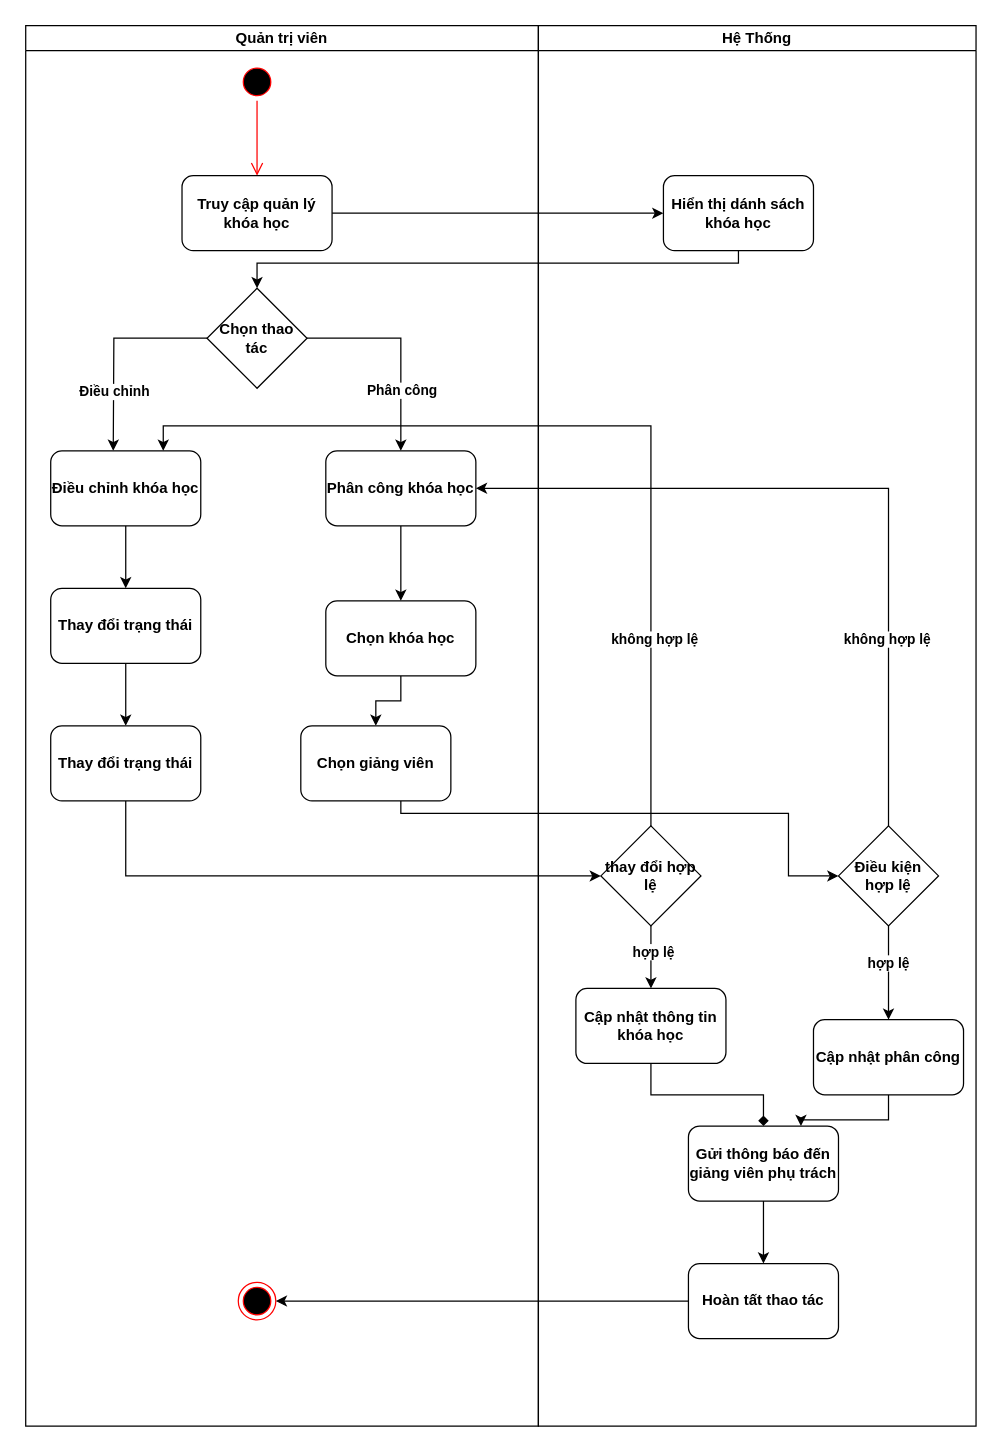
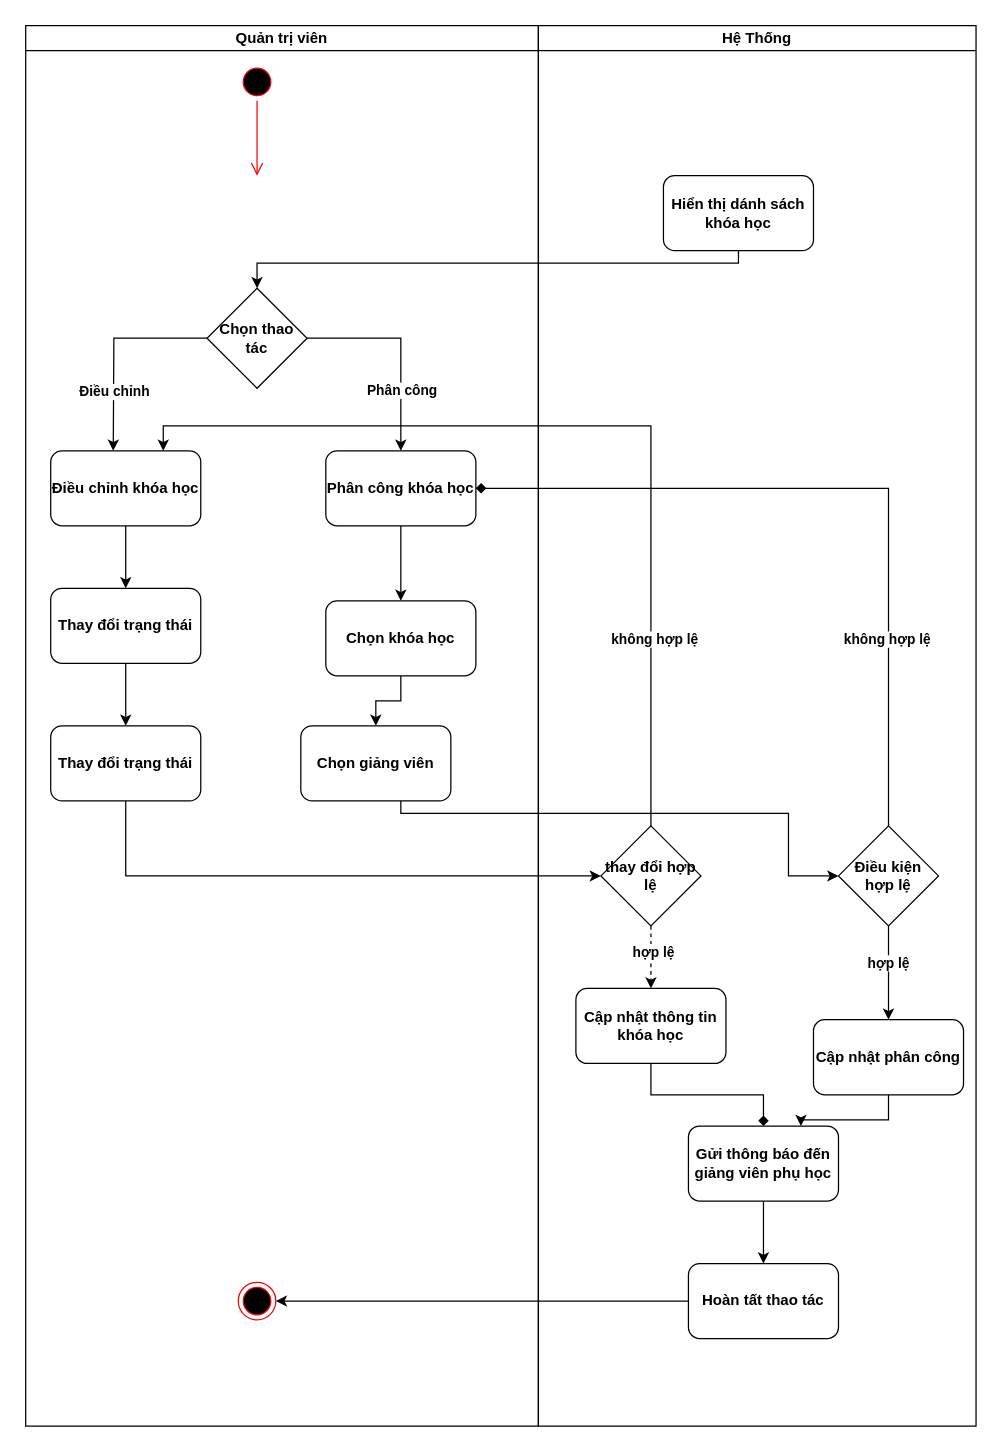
node "Truy cập quản lý khóa học": removed
edge "Truy cập quản lý khóa học" -> "Hiển thị dánh sách khóa học": removed
edge "Điều kiện hợp lệ" -> "Phân công khóa học": arrowhead classic -> diamond
edge "thay đổi hợp lệ" -> "Cập nhật thông tin khóa học": style solid -> dashed
node "Gửi thông báo đến giảng viên phụ trách": label "Gửi thông báo đến giảng viên phụ trách" -> "Gửi thông báo đến giảng viên phụ học"
